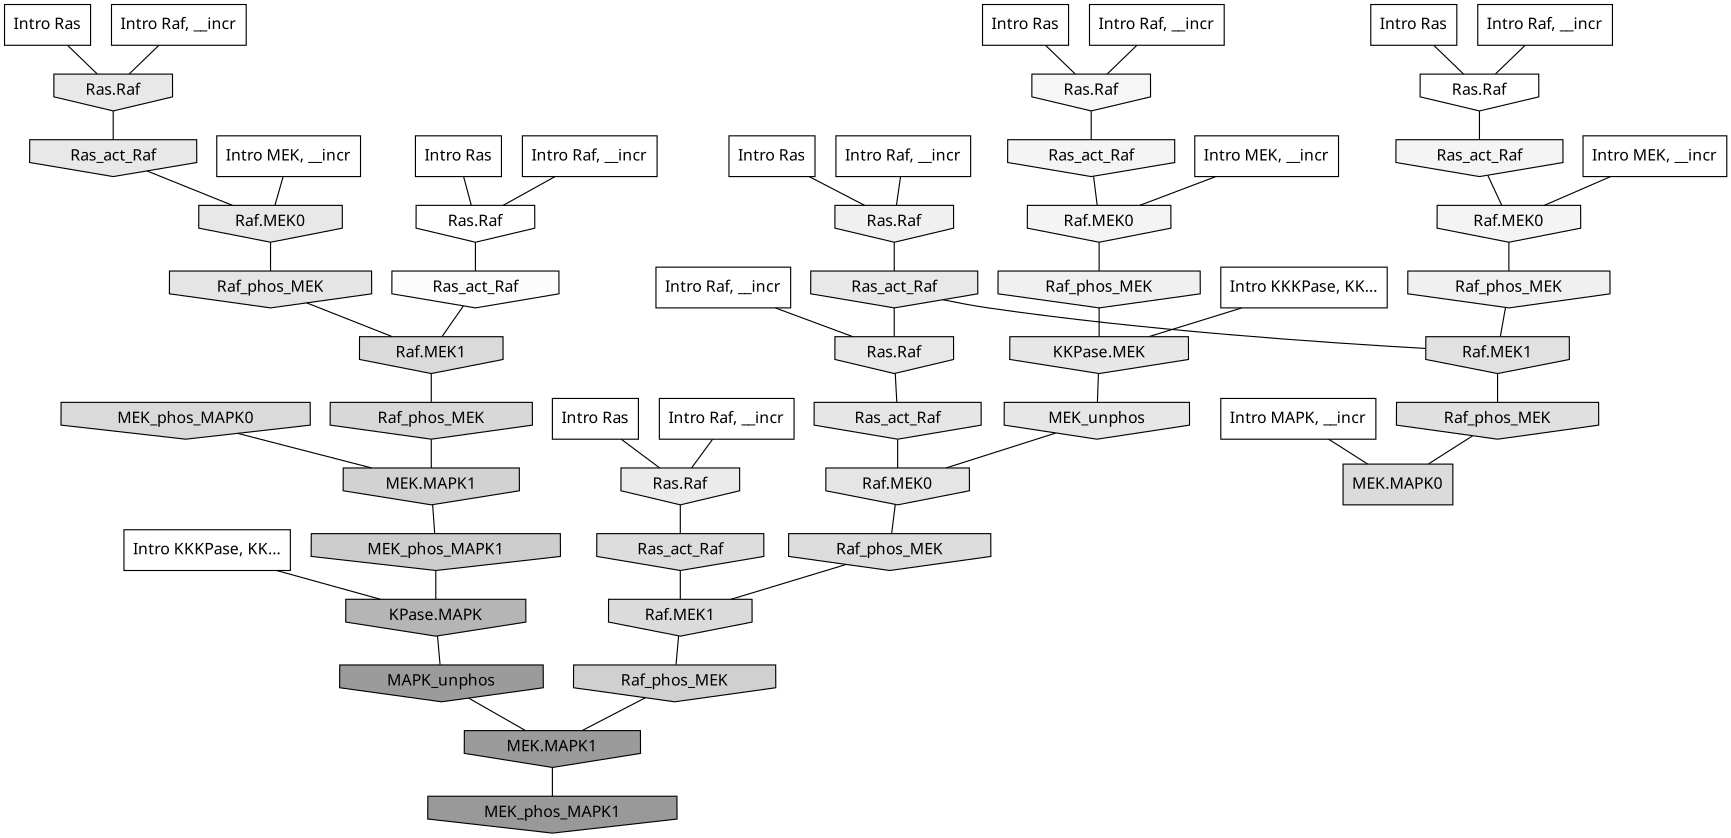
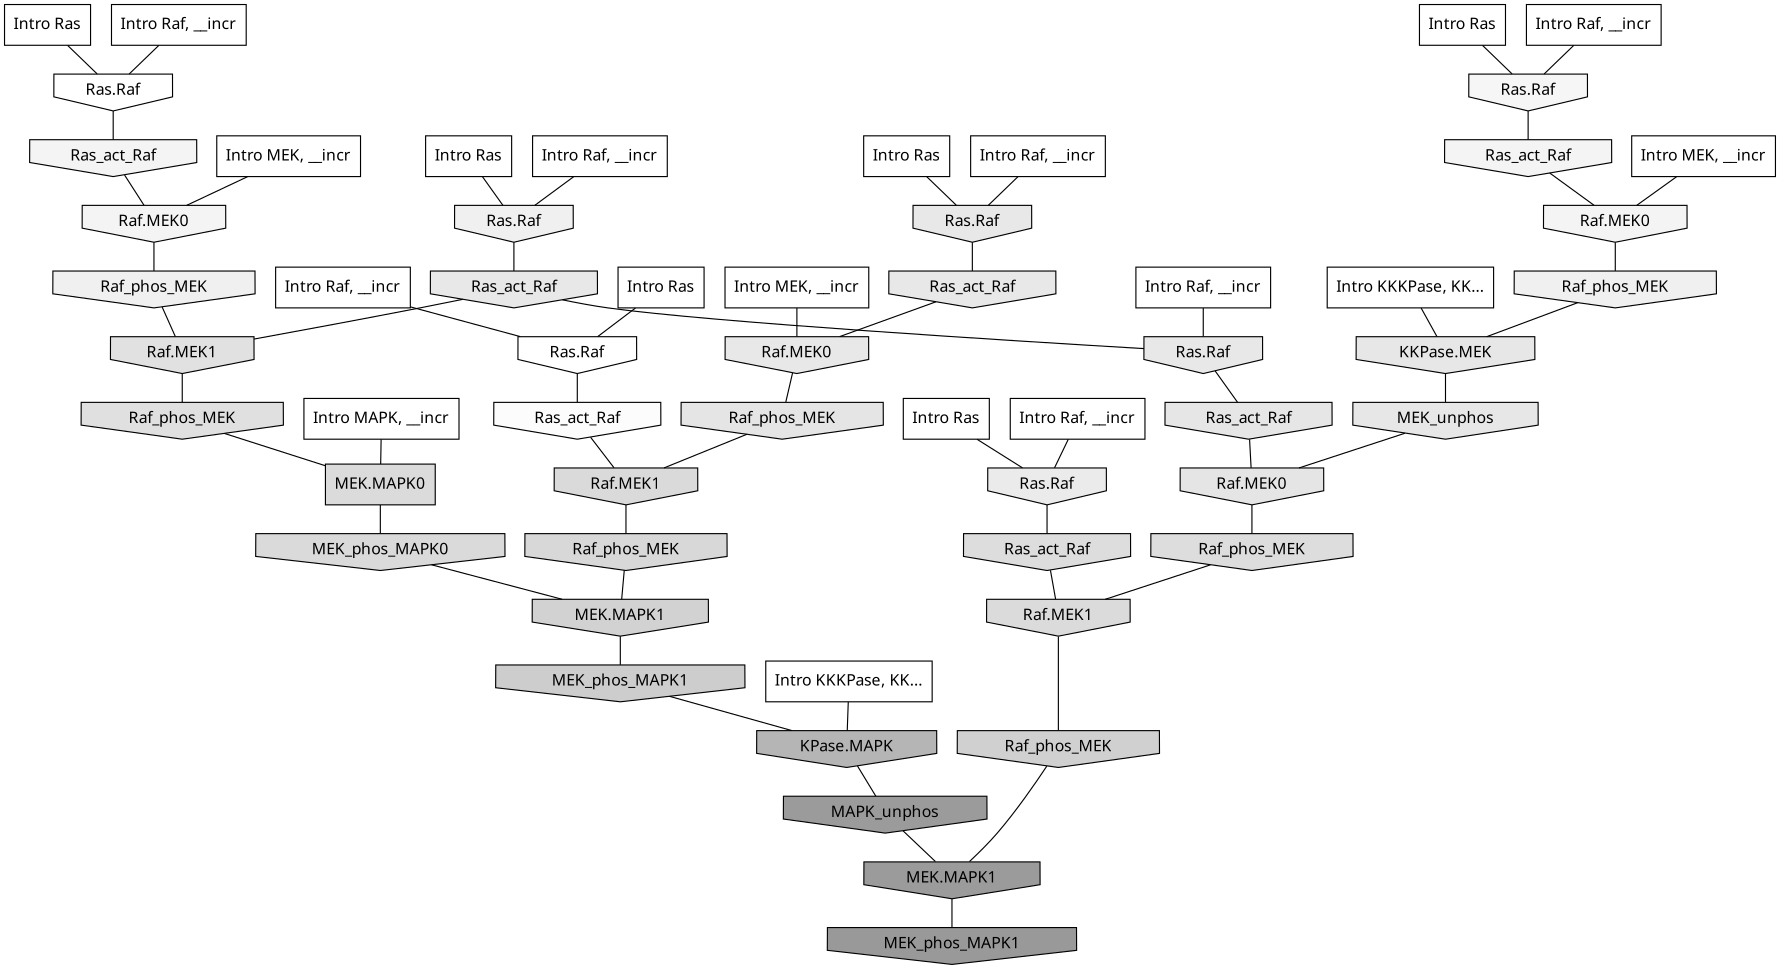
edge "MEK.MAPK0" -- "MEK_phos_MAPK0": added
